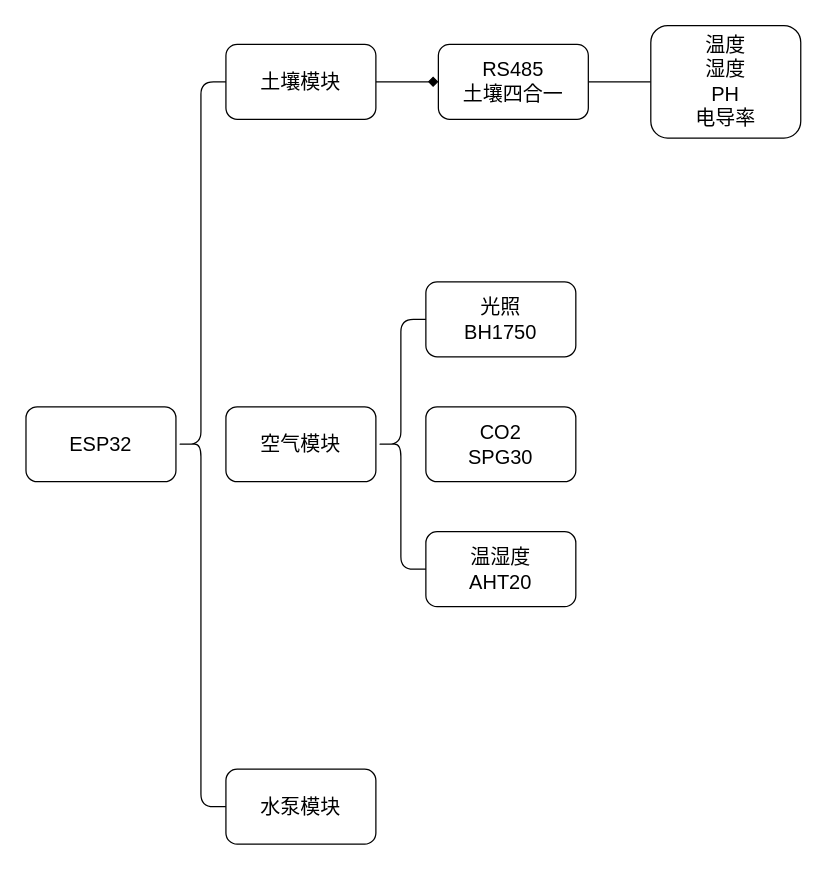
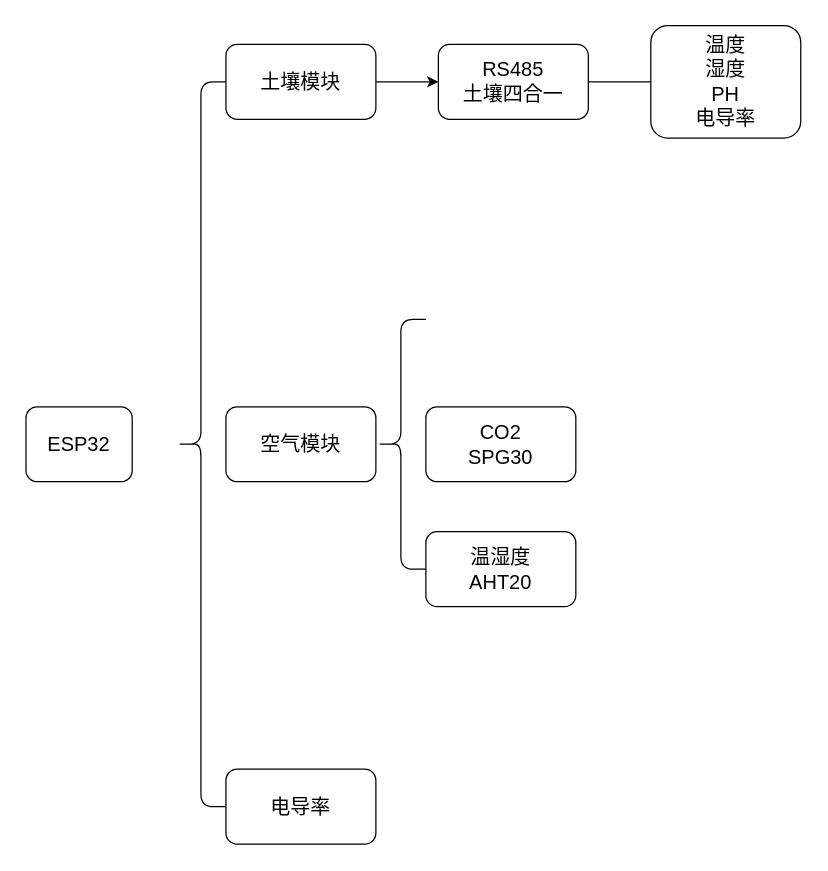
edge "土壤模块" -> "RS485 土壤四合一": arrowhead diamond -> classic
node "光照 BH1750": removed
node "ESP32": size 150x75 -> 106x75
node "水泵模块": label "水泵模块" -> "电导率"
